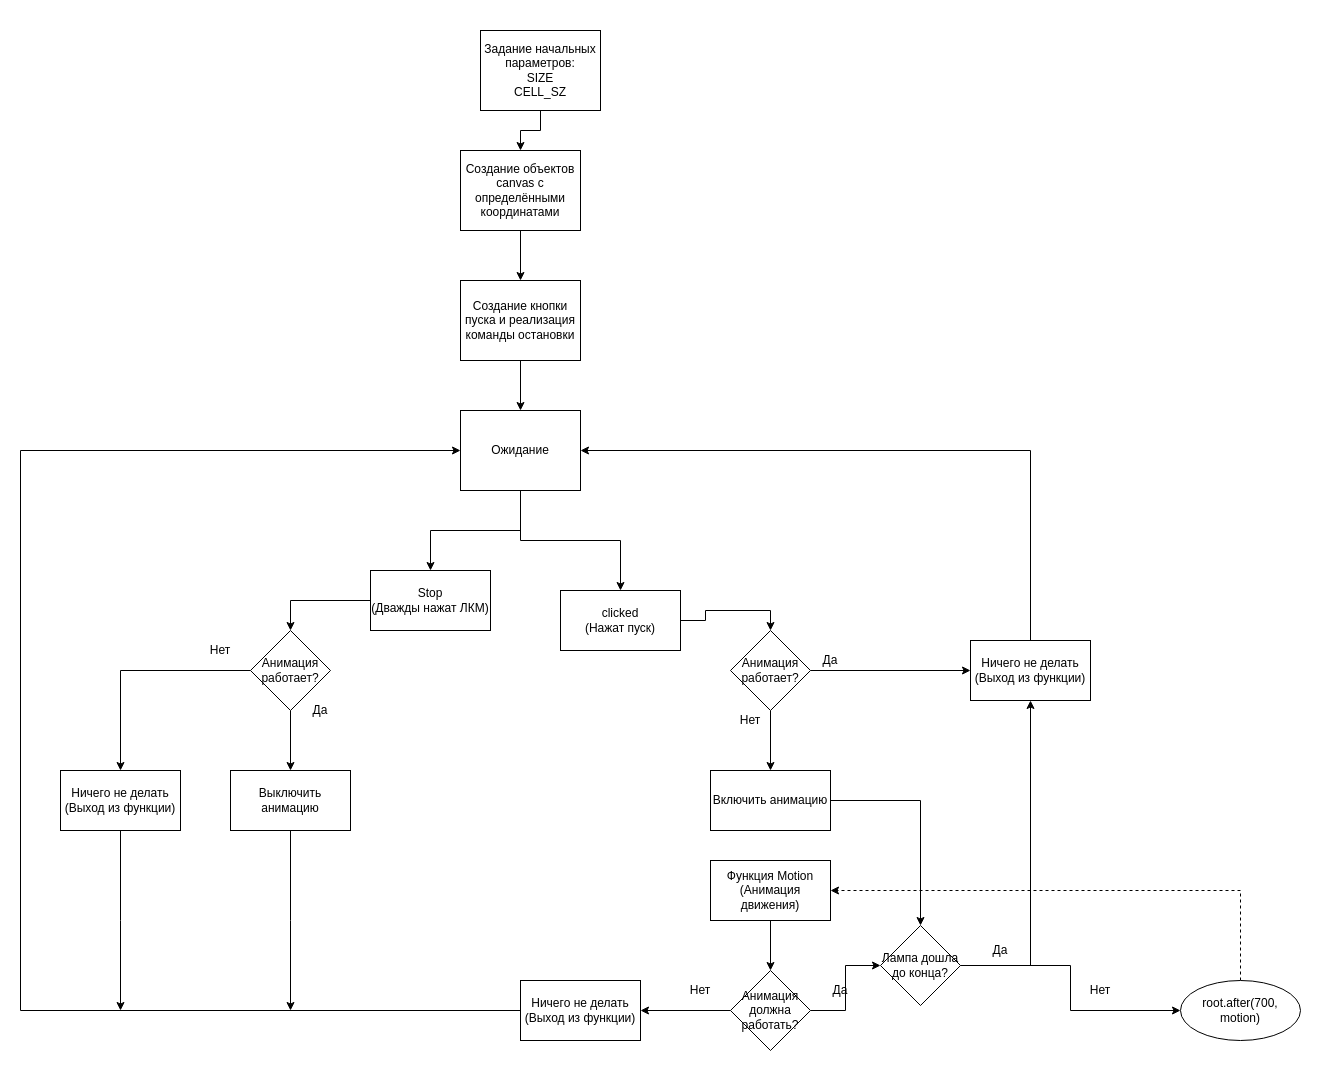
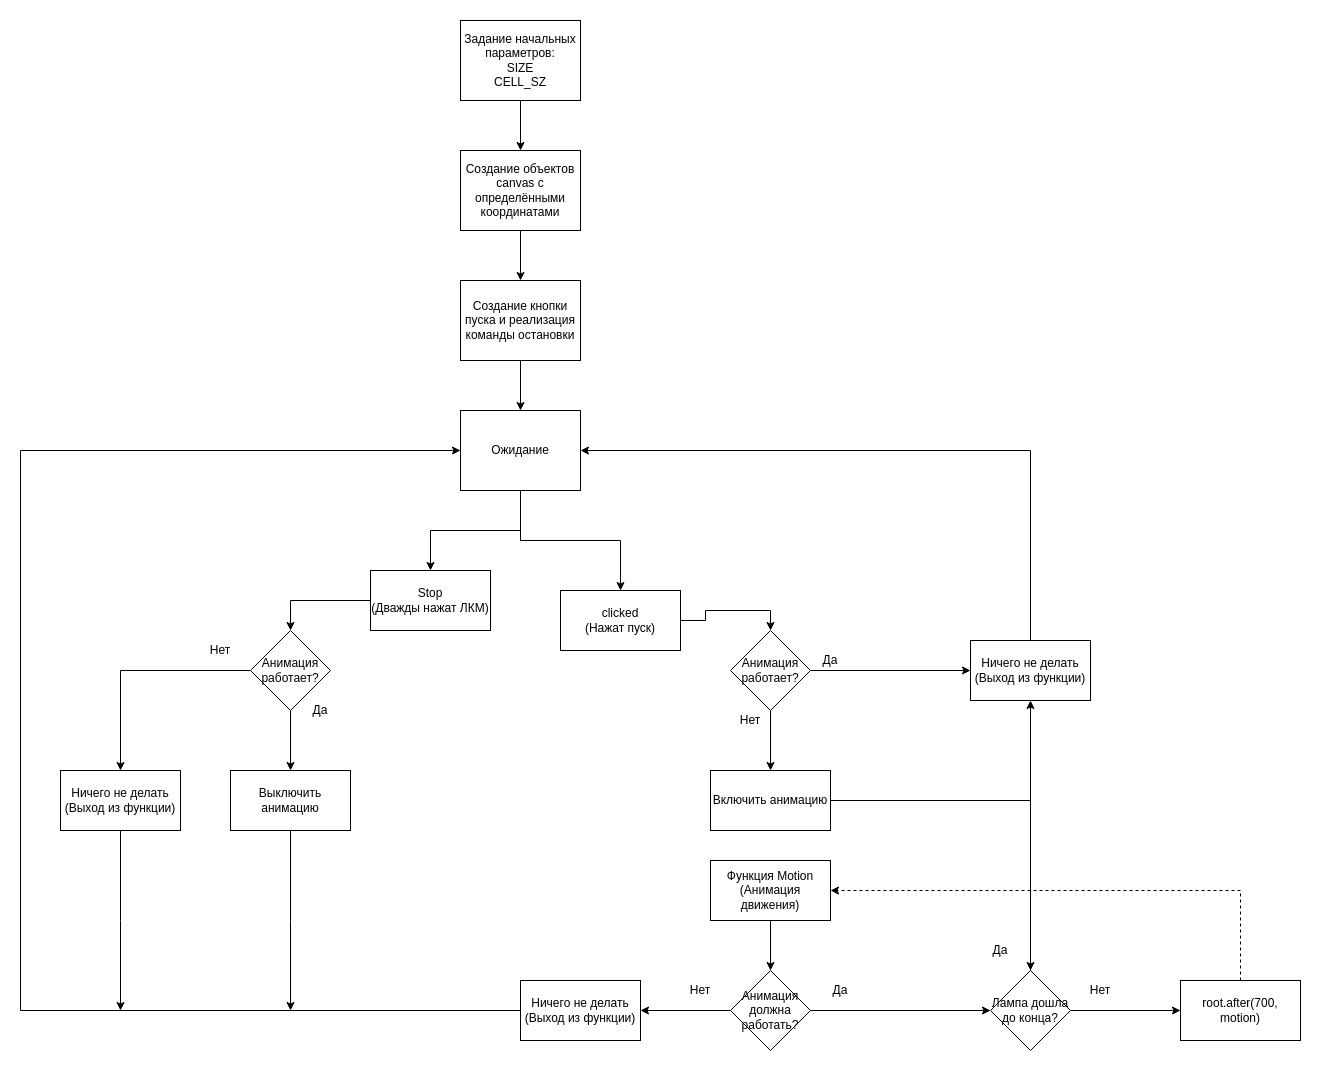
node "Задание начальных параметров: SIZE CELL_SZ": moved (541, 71) -> (521, 61)
node "Лампа дошла до конца?": moved (921, 966) -> (1031, 1011)
node "root.after(700, motion)": shape ellipse -> rectangle
